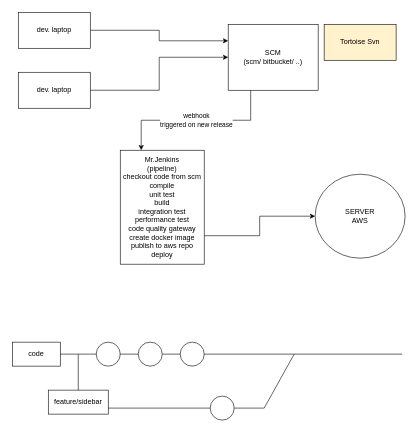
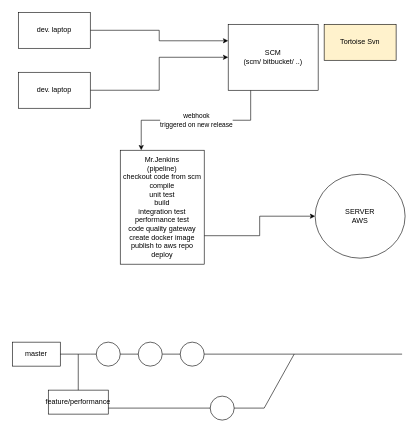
node "code": label "code" -> "master"
node "feature/sidebar": label "feature/sidebar" -> "feature/performance"
